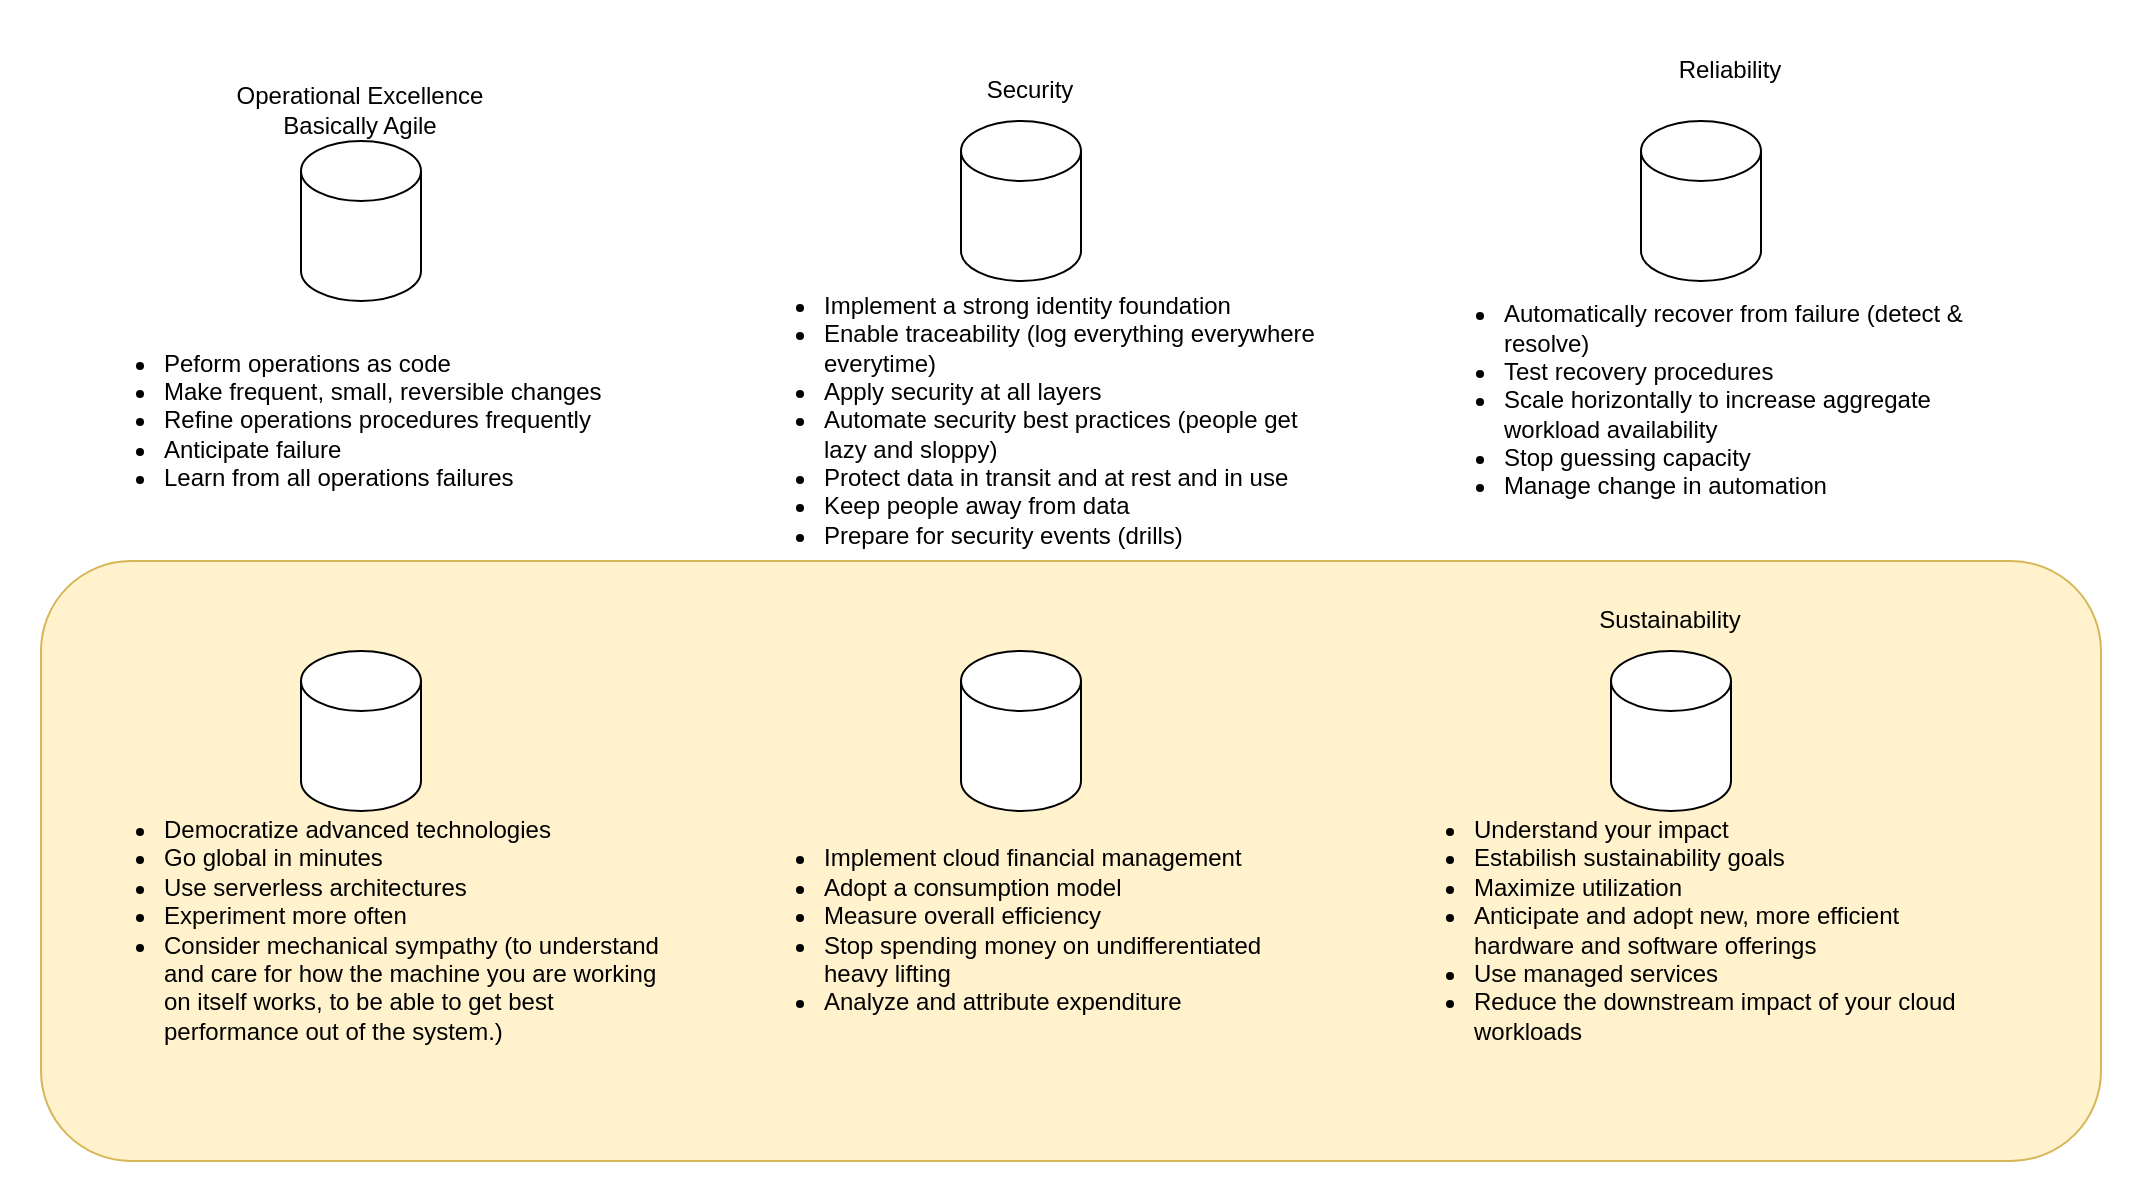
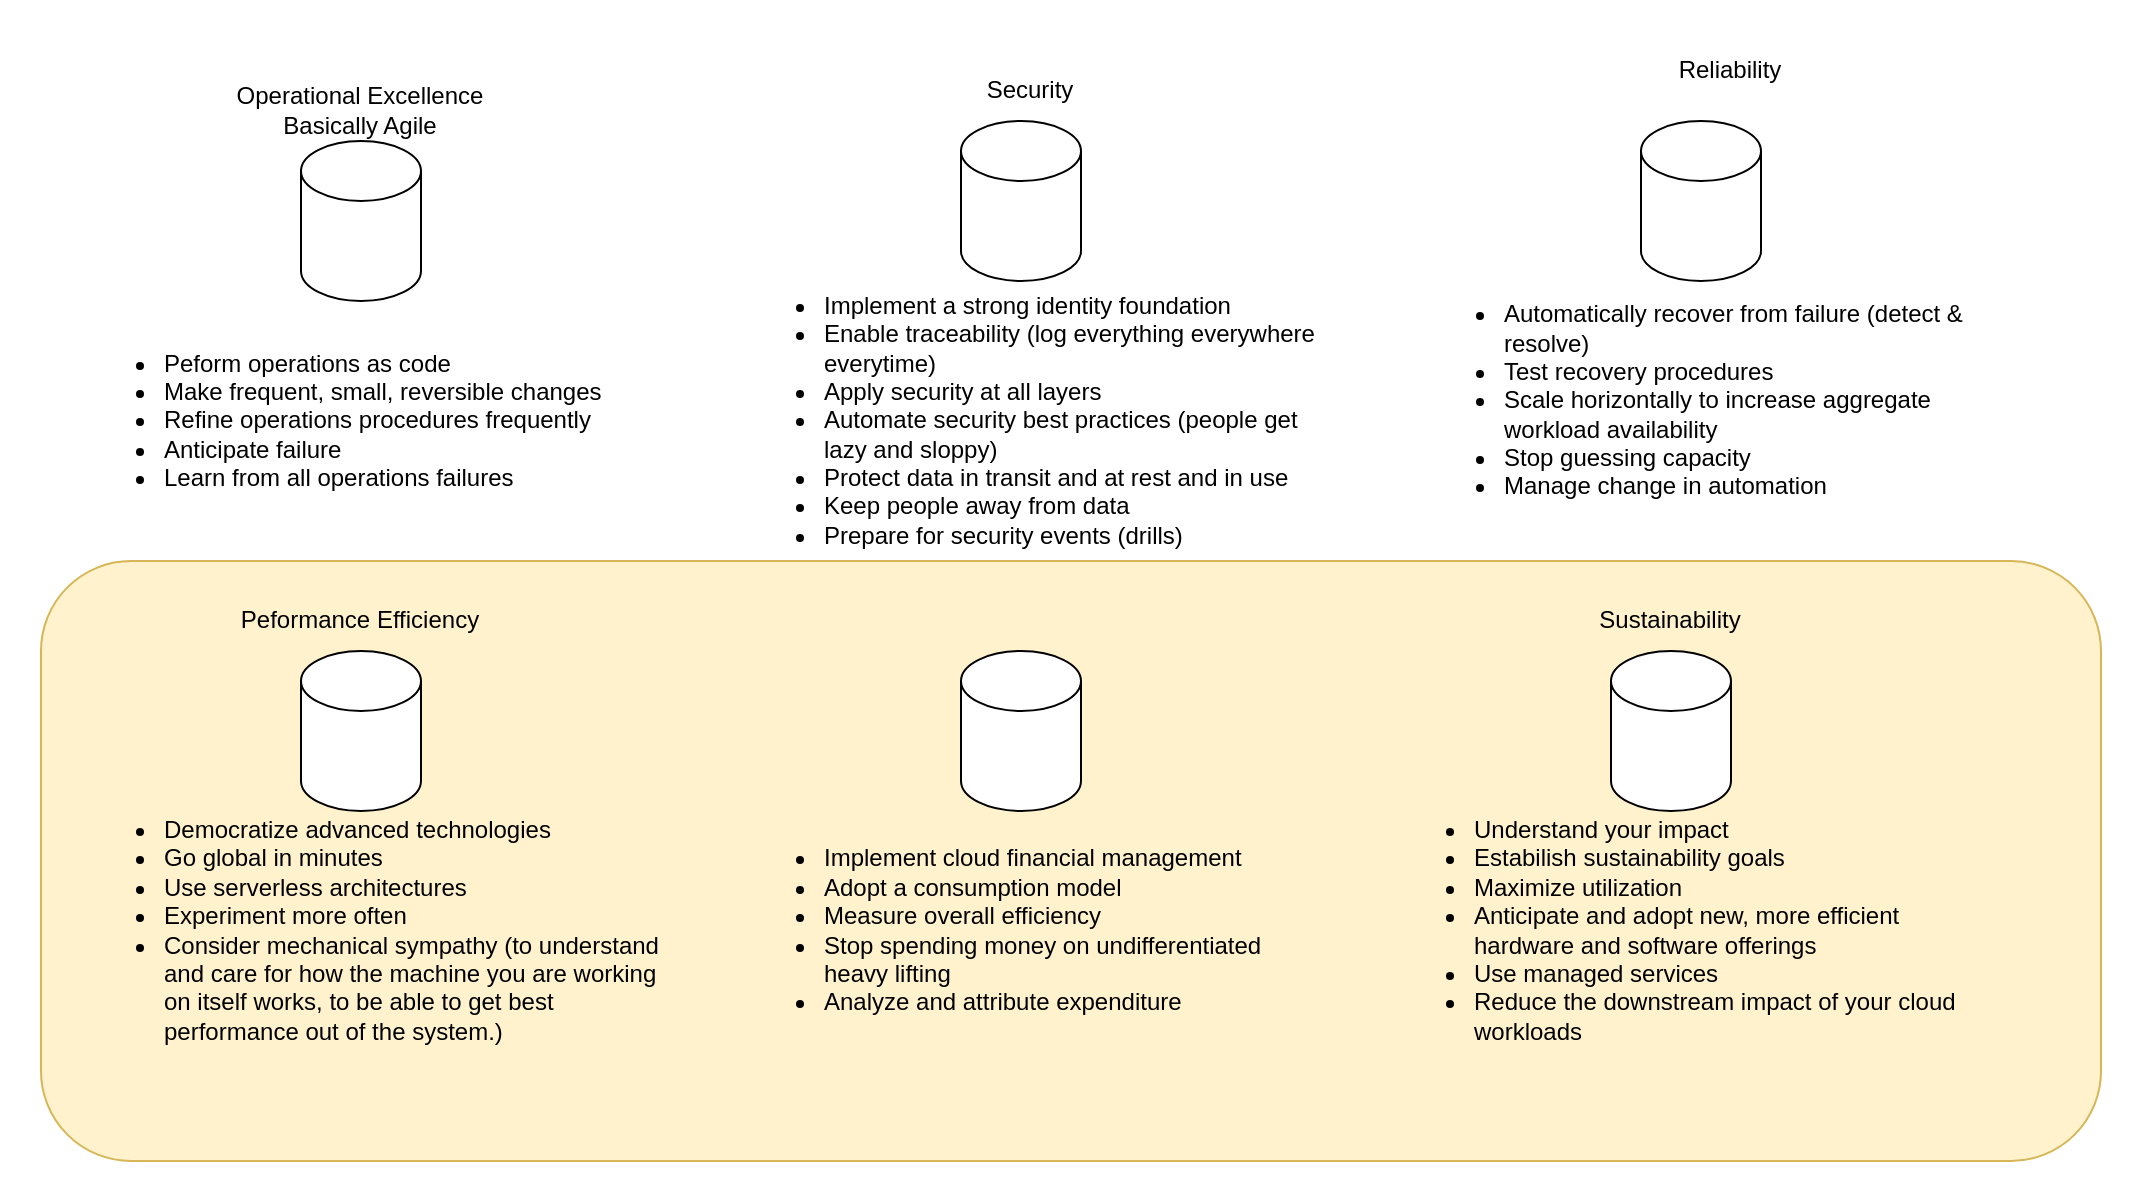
node "Peformance Efficiency": added
